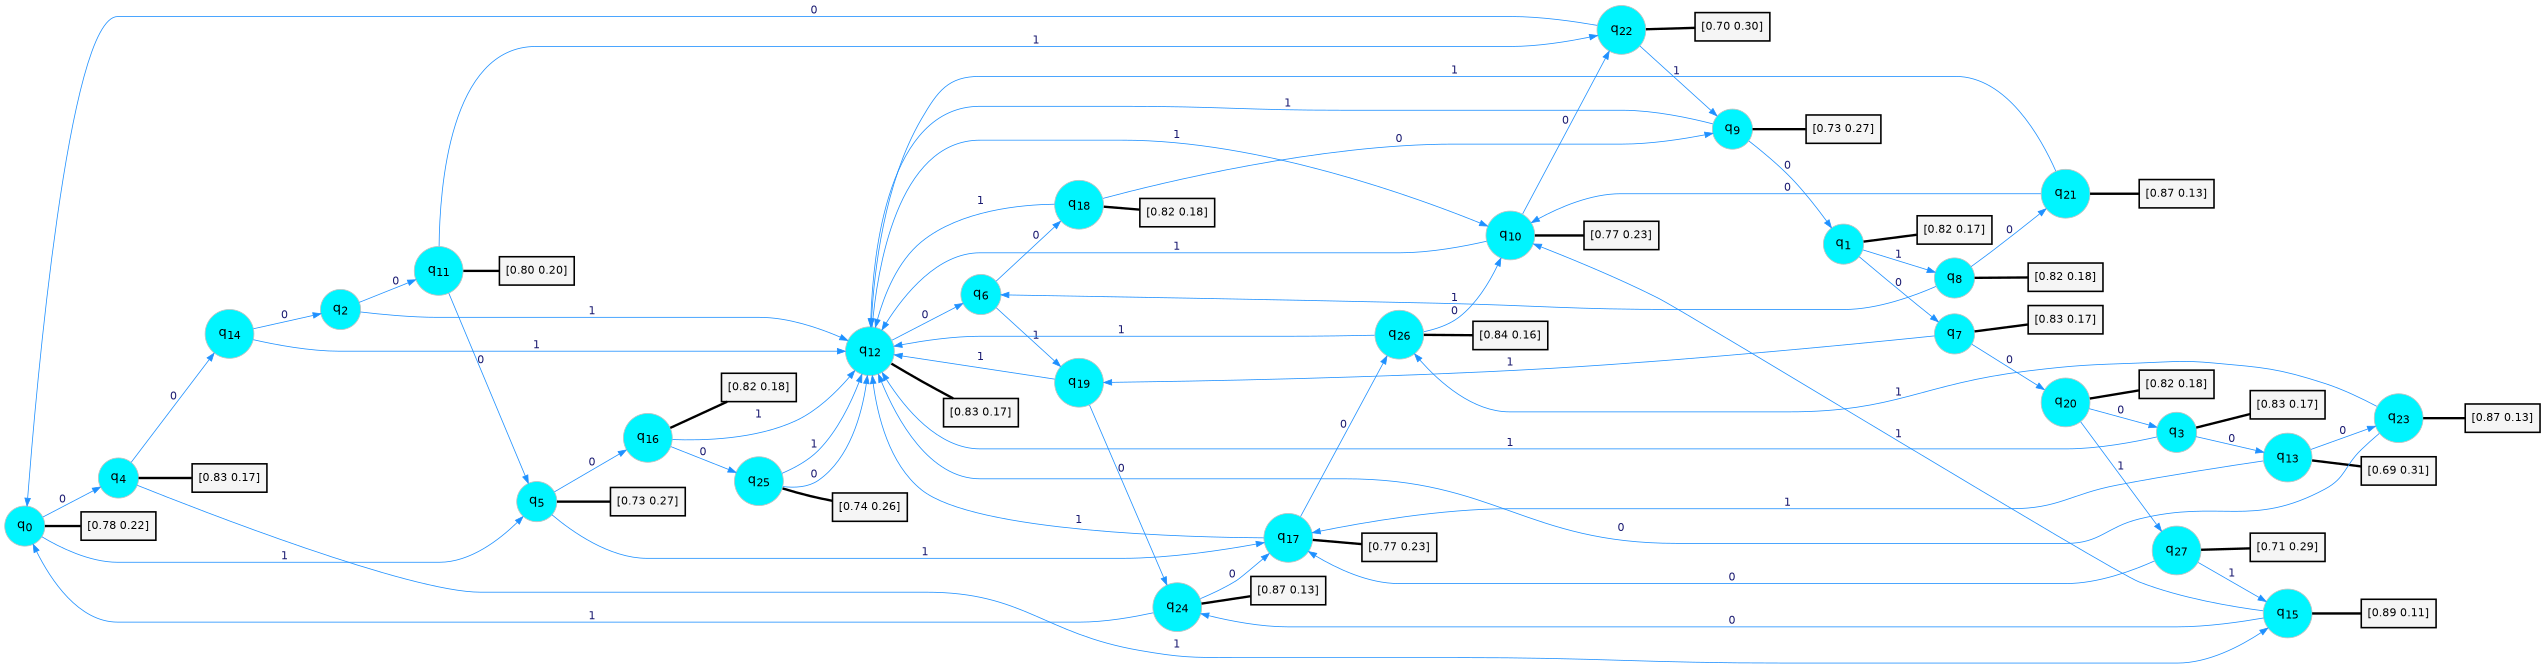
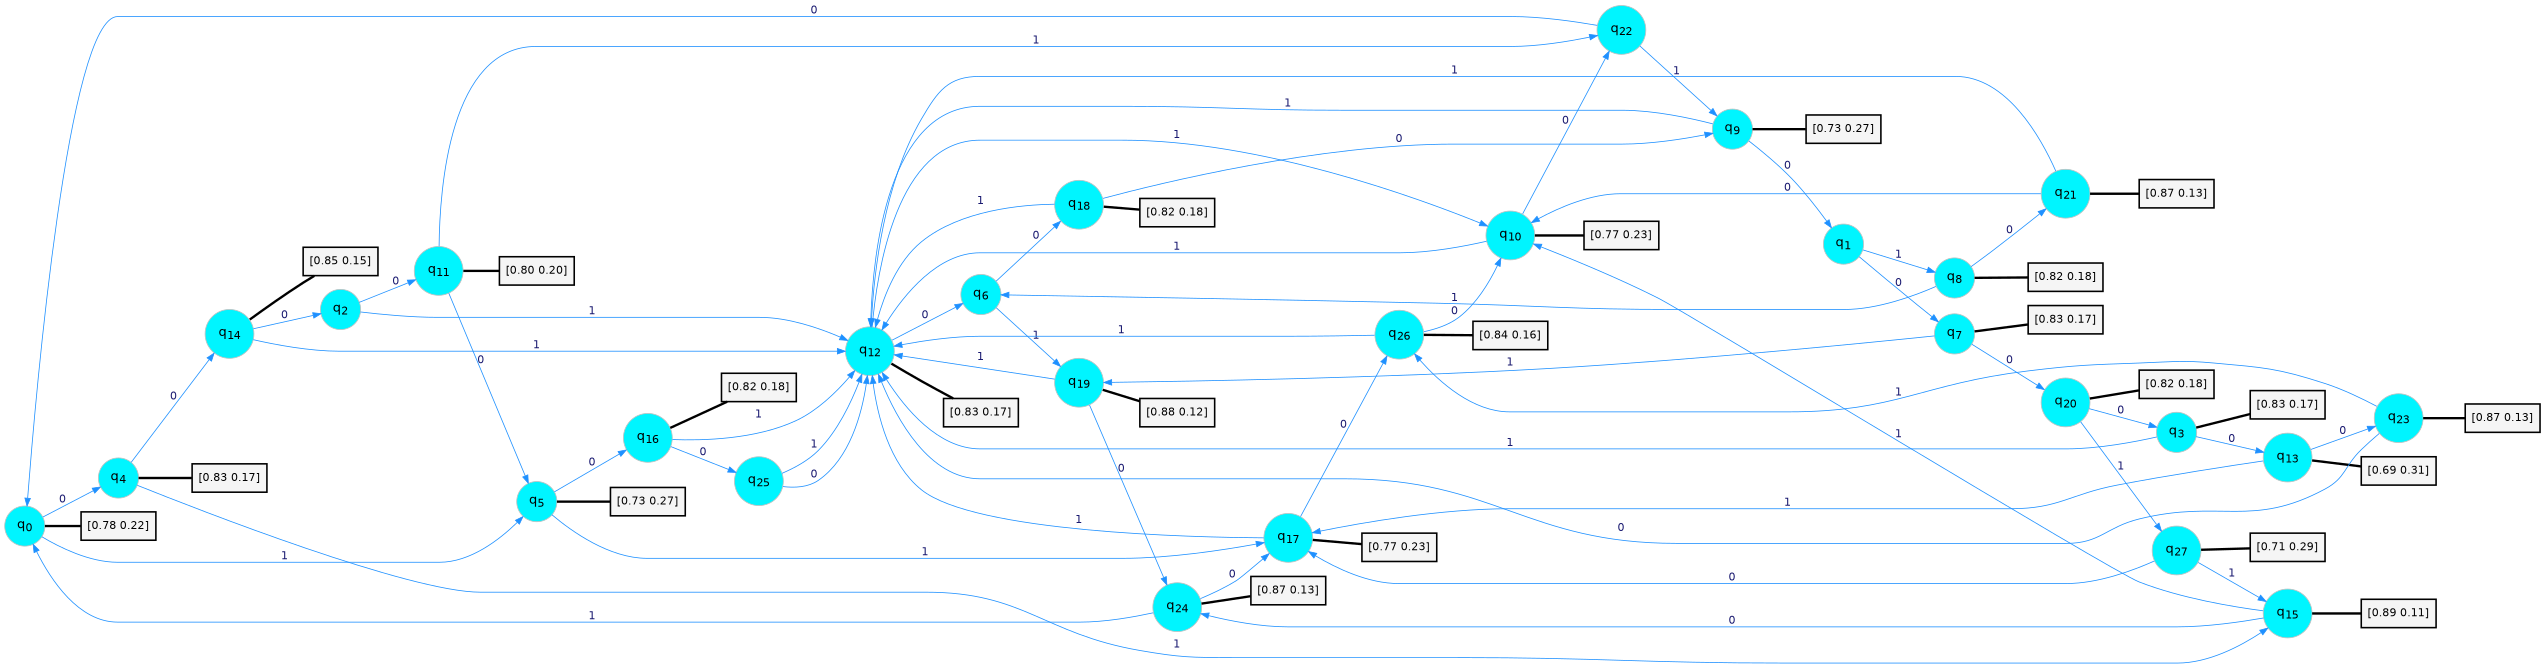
node "[0.70 0.30]": removed
node "[0.82 0.17]": removed
node "[0.85 0.15]": added
node "[0.88 0.12]": added
node "[0.74 0.26]": removed
